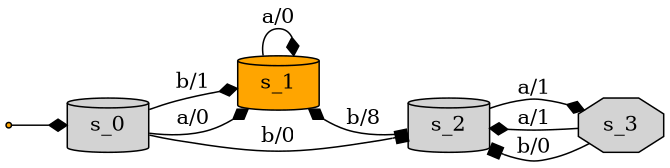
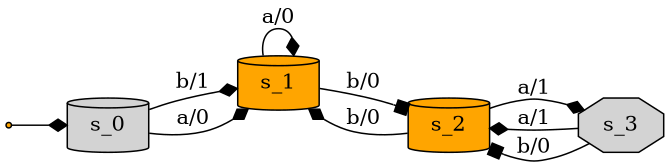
edge "s_2" -> "s_1": label "b/8" -> "b/0"
node "s_2": fillcolor lightgrey -> orange
edge "s_0" -> "s_2": now "s_1" -> "s_2"
